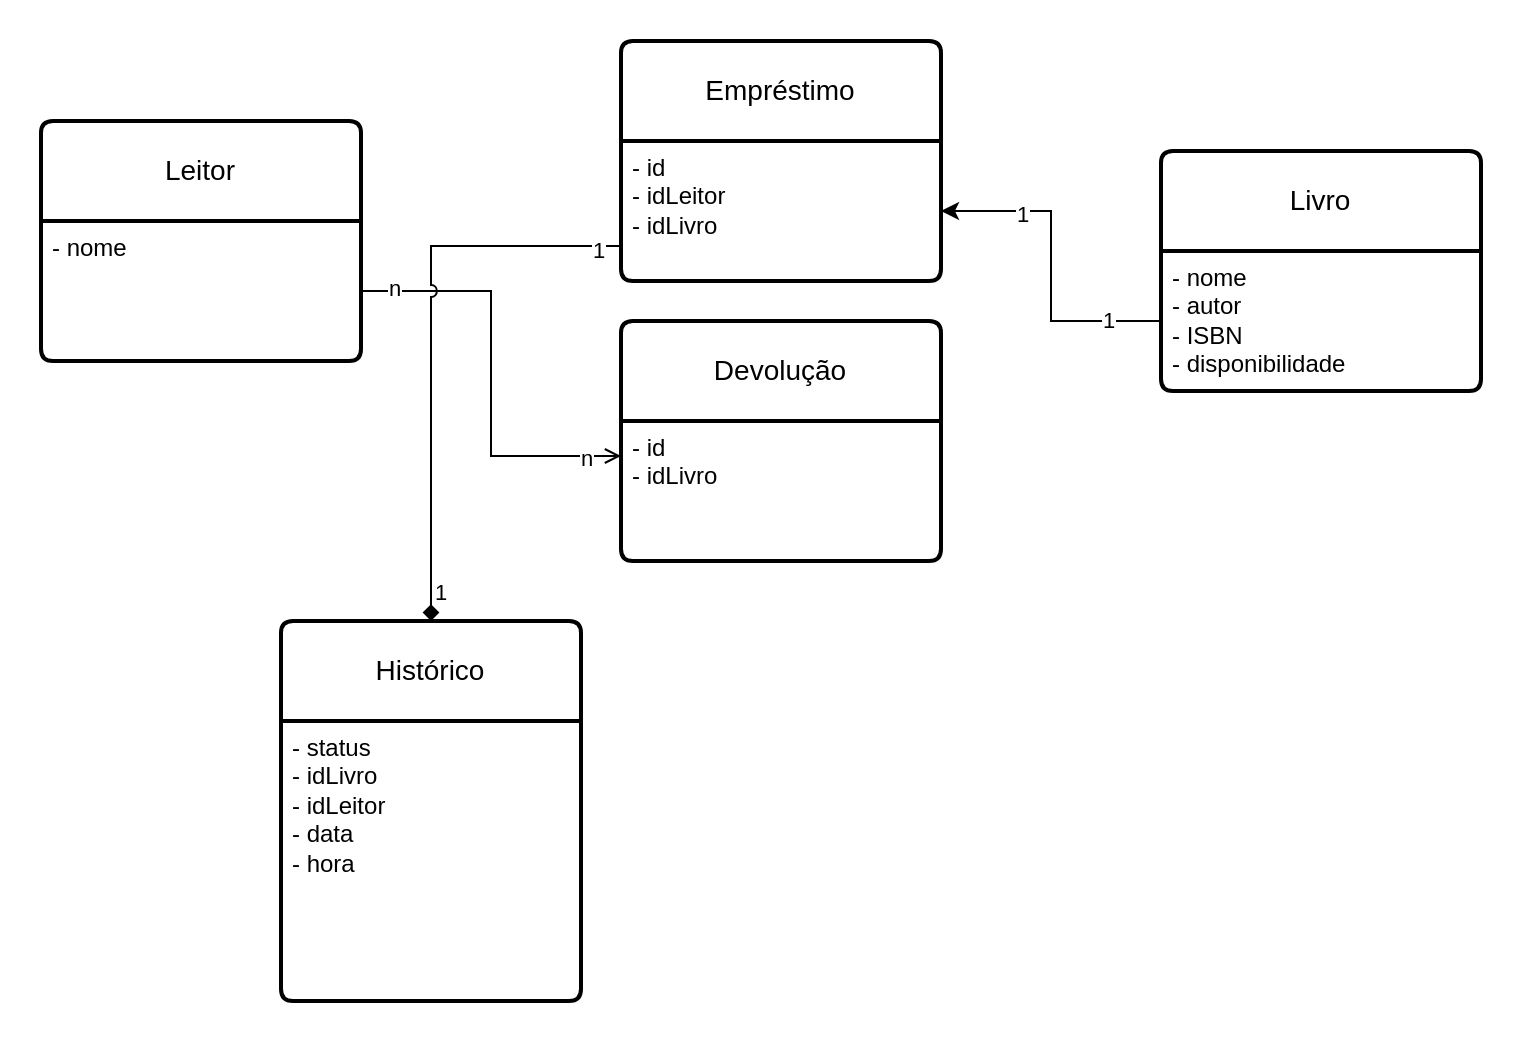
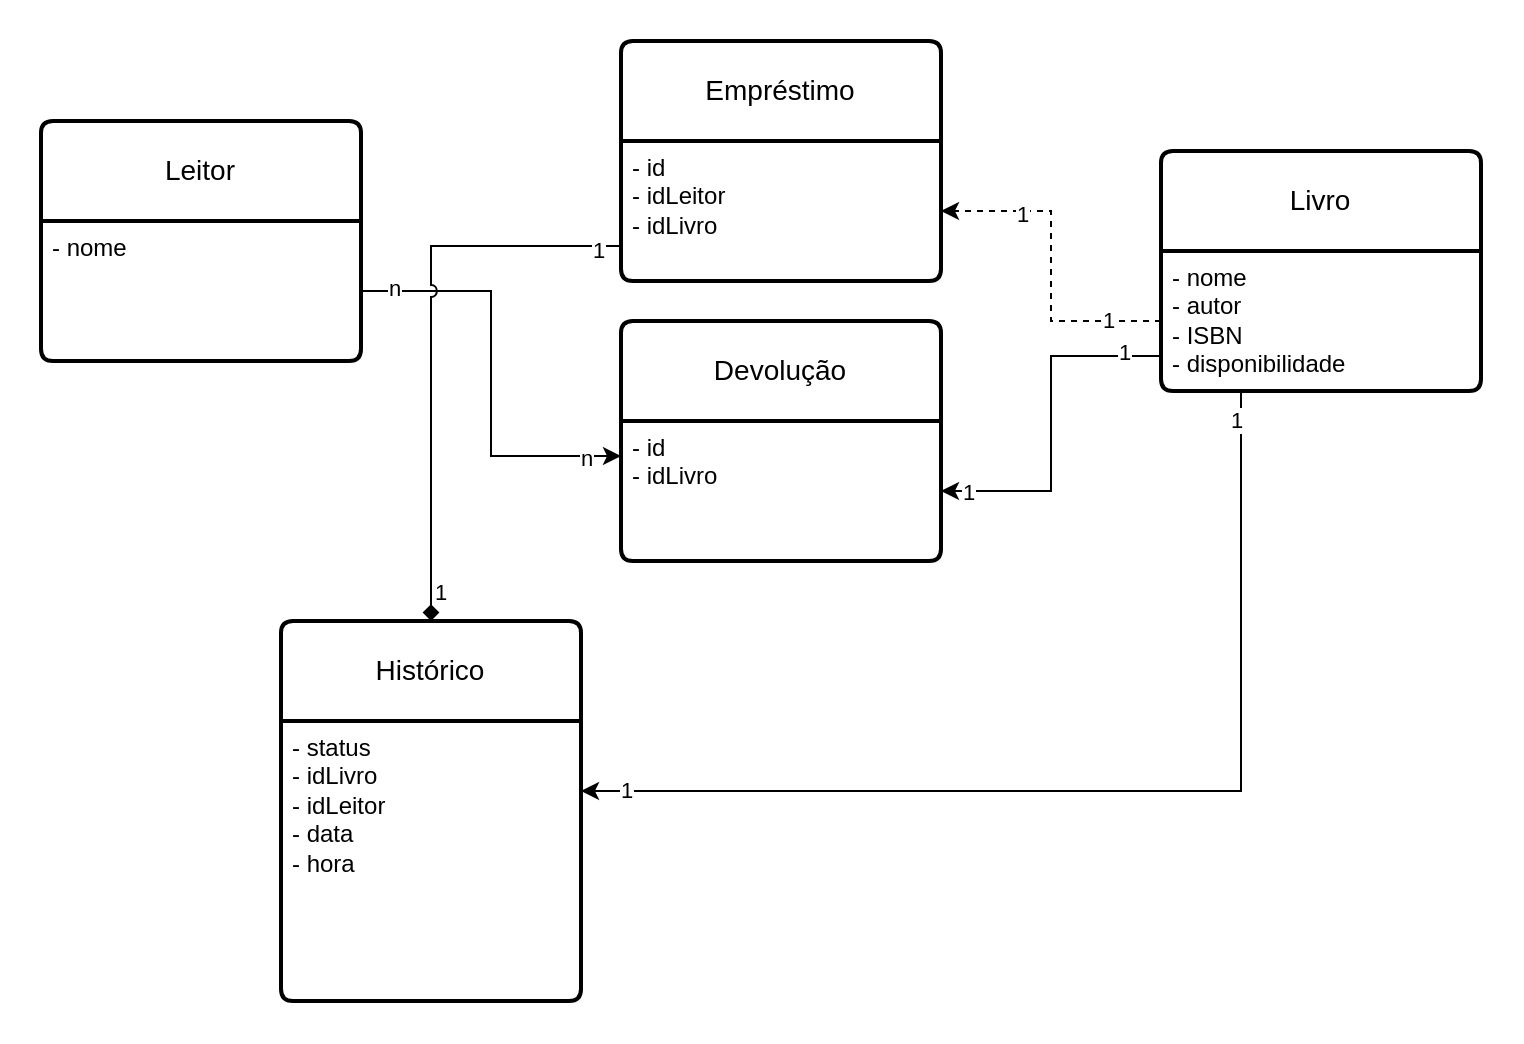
edge "- nome - autor - ISBN - disponibilidade" -> "- id - idLeitor - idLivro": style solid -> dashed
edge "- nome - autor - ISBN - disponibilidade" -> "- id - idLivro": added, labels "1", "1"
edge "- nome" -> "- id - idLivro": arrowhead open -> classic
edge "- nome - autor - ISBN - disponibilidade" -> "- status - idLivro - idLeitor - data - hora": added, labels "1", "1"
